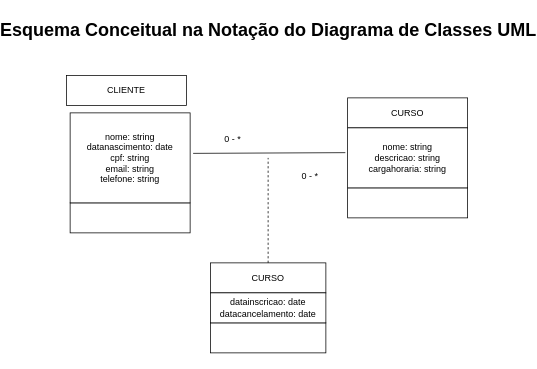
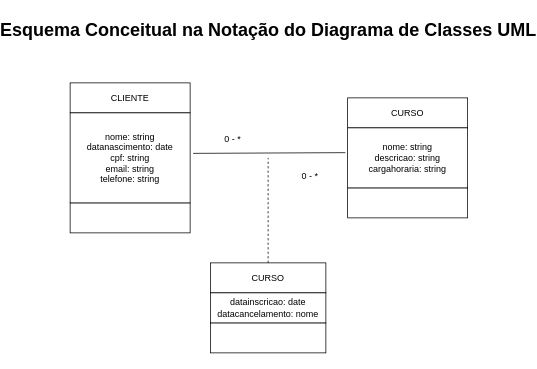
node "CLIENTE": moved (126, 90) -> (130, 98)
node "datainscricao: date datacancelamento: date": label "datainscricao: date datacancelamento: date" -> "datainscricao: date datacancelamento: nome"
